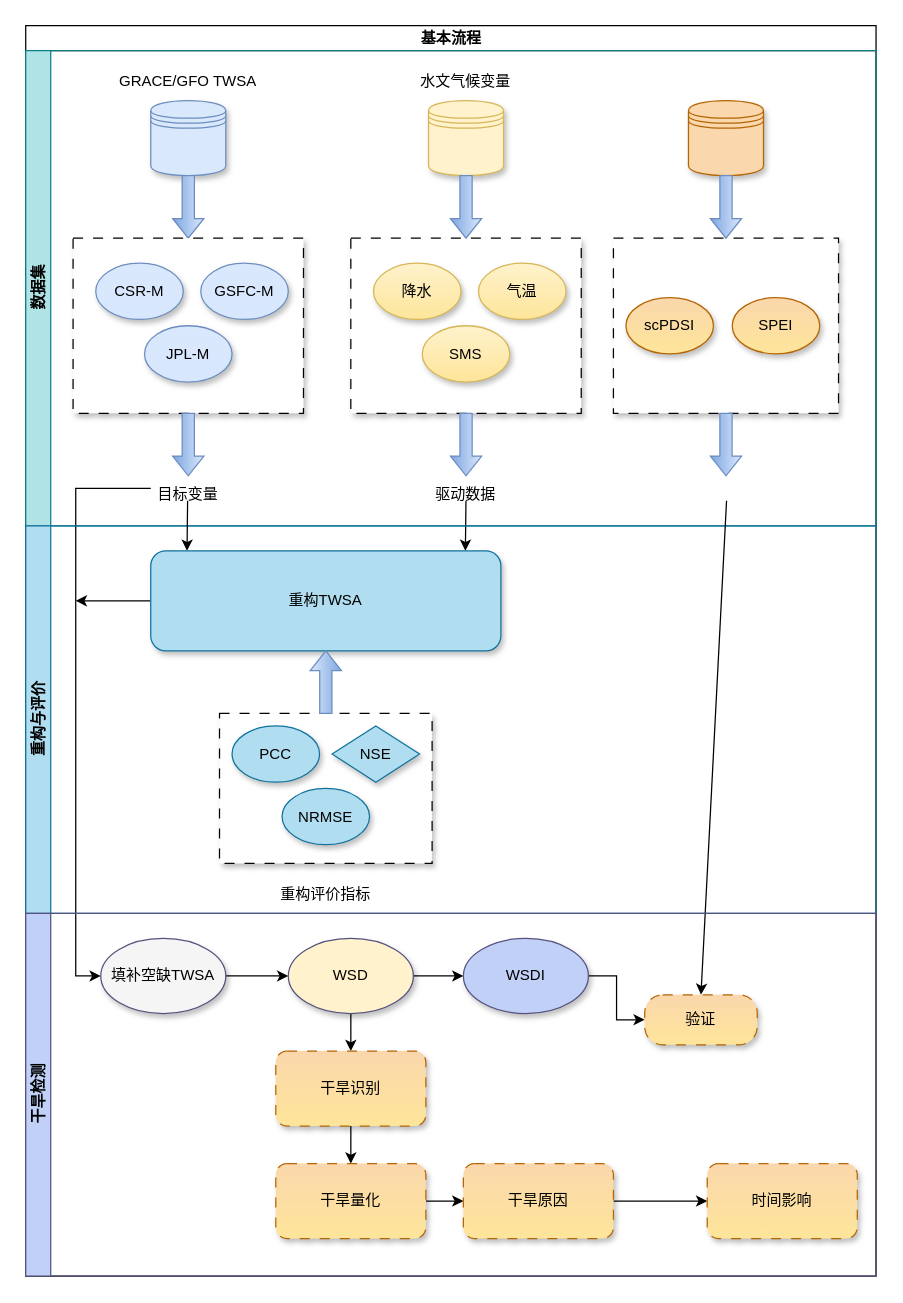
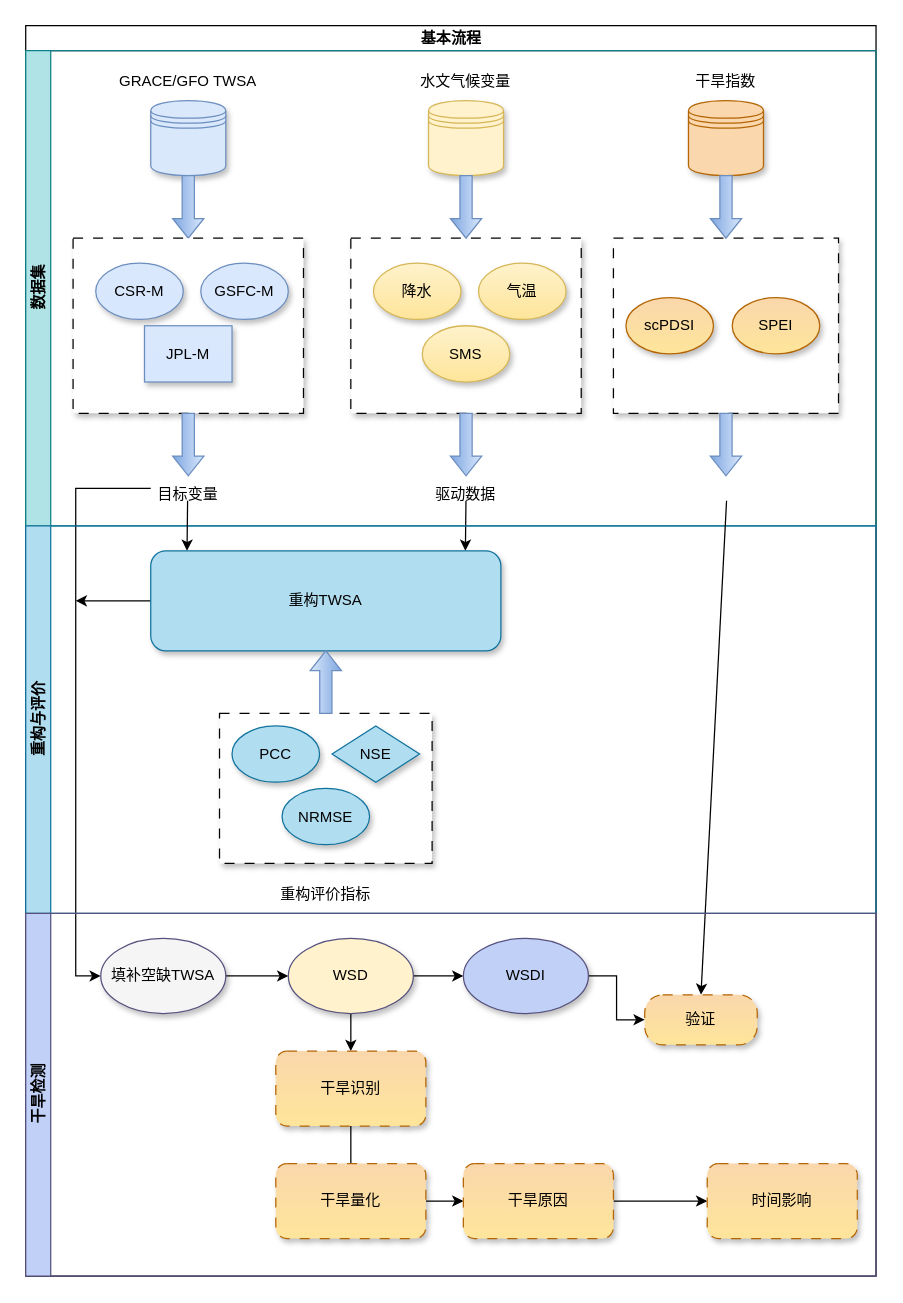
node "干旱指数": added
node "JPL-M": shape ellipse -> rectangle
edge "干旱识别" -> "干旱量化": arrowhead classic -> none
